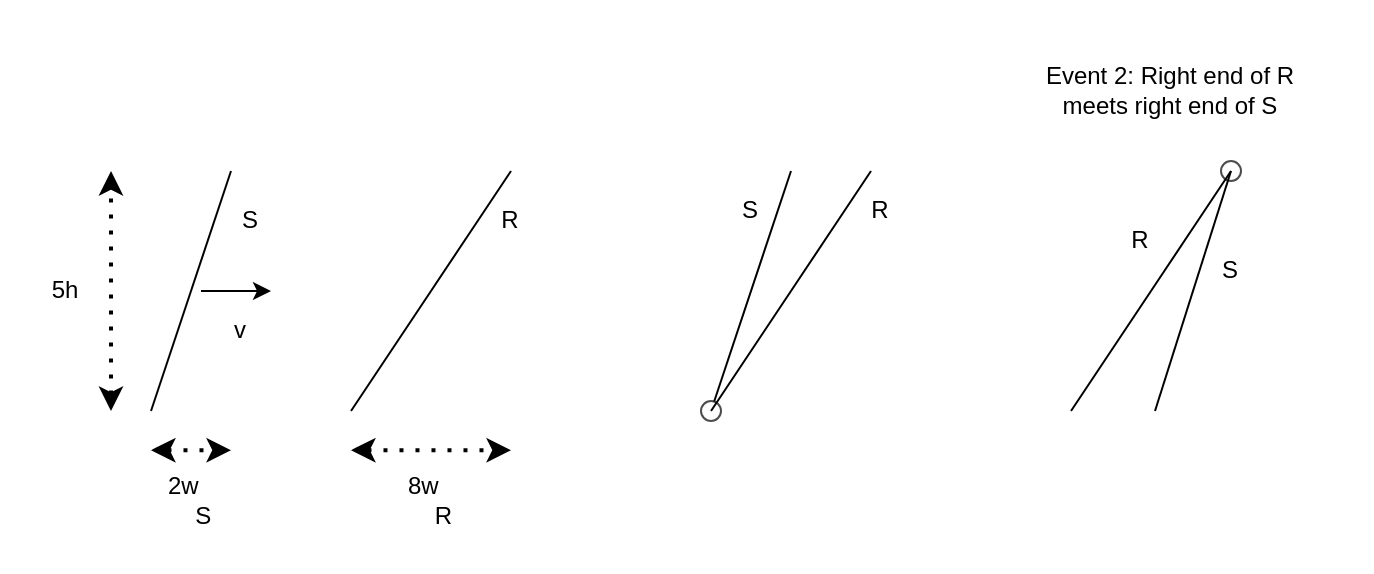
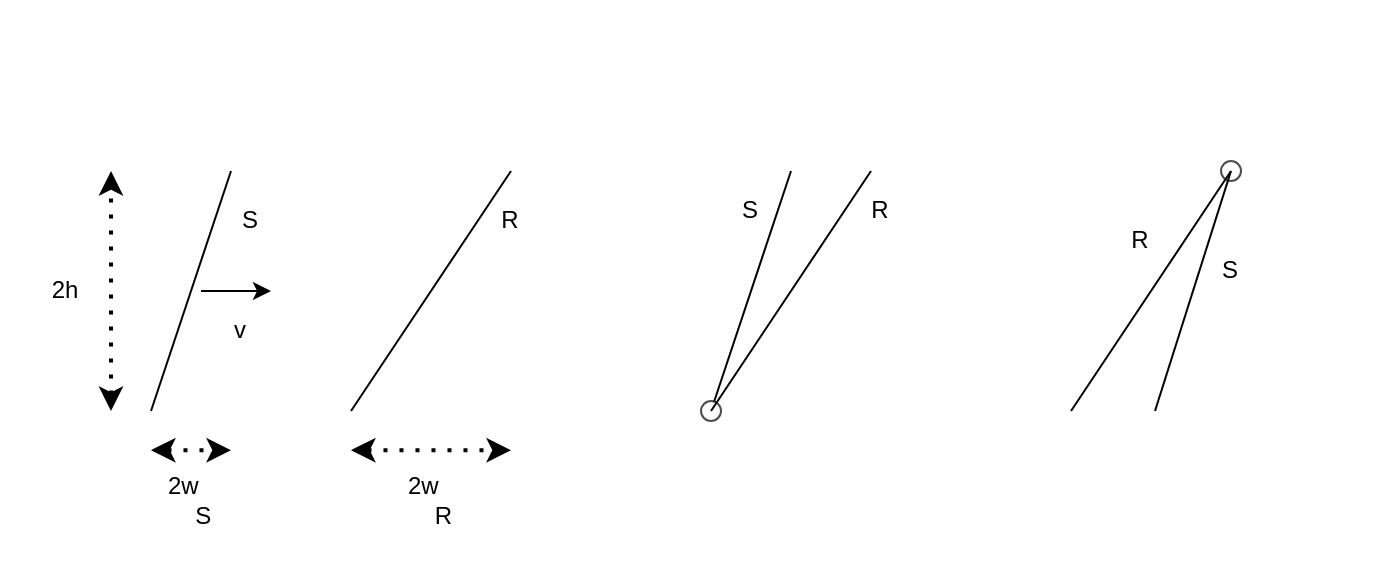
node "Event 2: Right end of R meets right end of S": removed
node "5h": label "5h" -> "2h"
node "8w R": label "8w R" -> "2w R"
